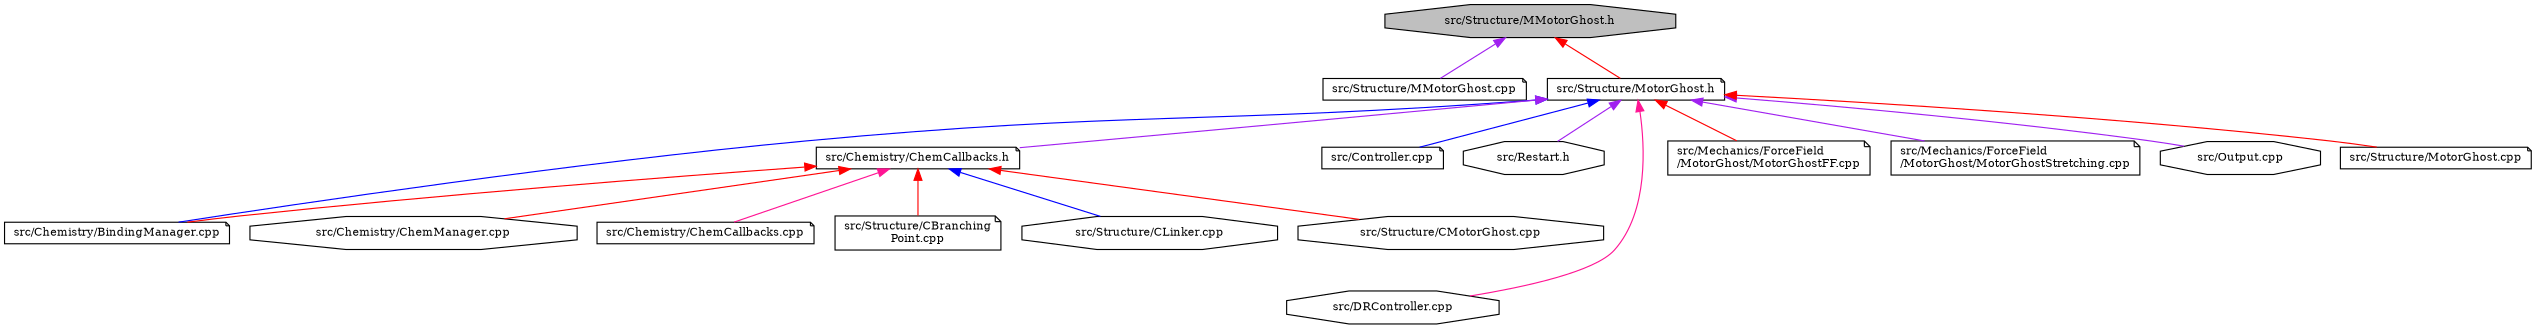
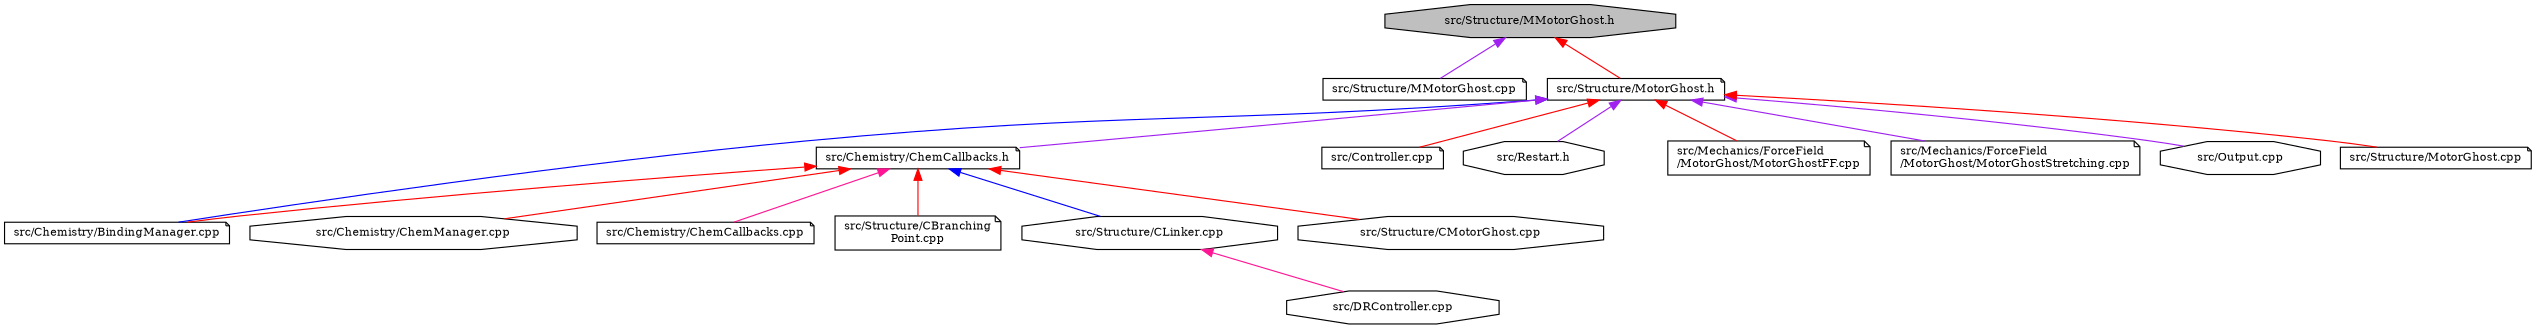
edge "src/Controller.cpp" -> "src/Structure/MotorGhost.h": color blue -> red
edge "src/DRController.cpp" -> "src/Structure/MotorGhost.h": now "src/DRController.cpp" -> "src/Structure/CLinker.cpp"
